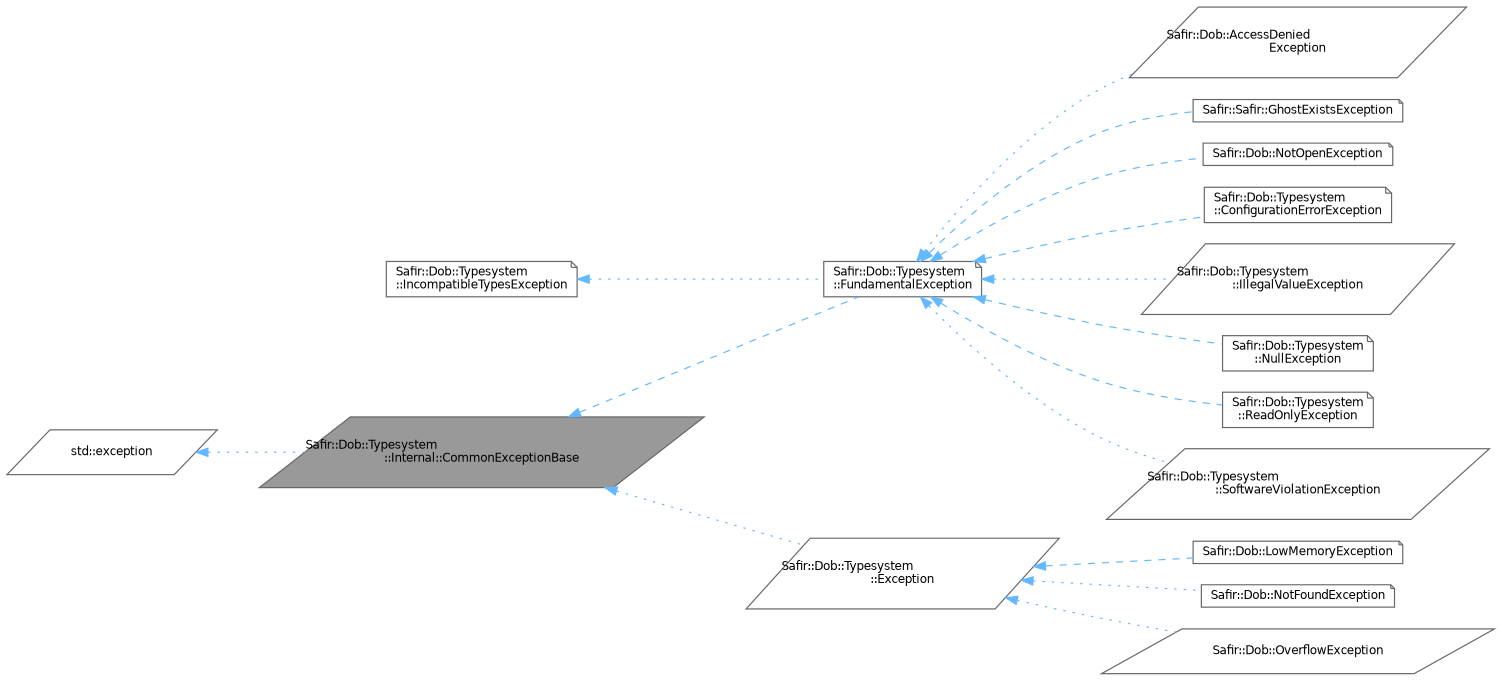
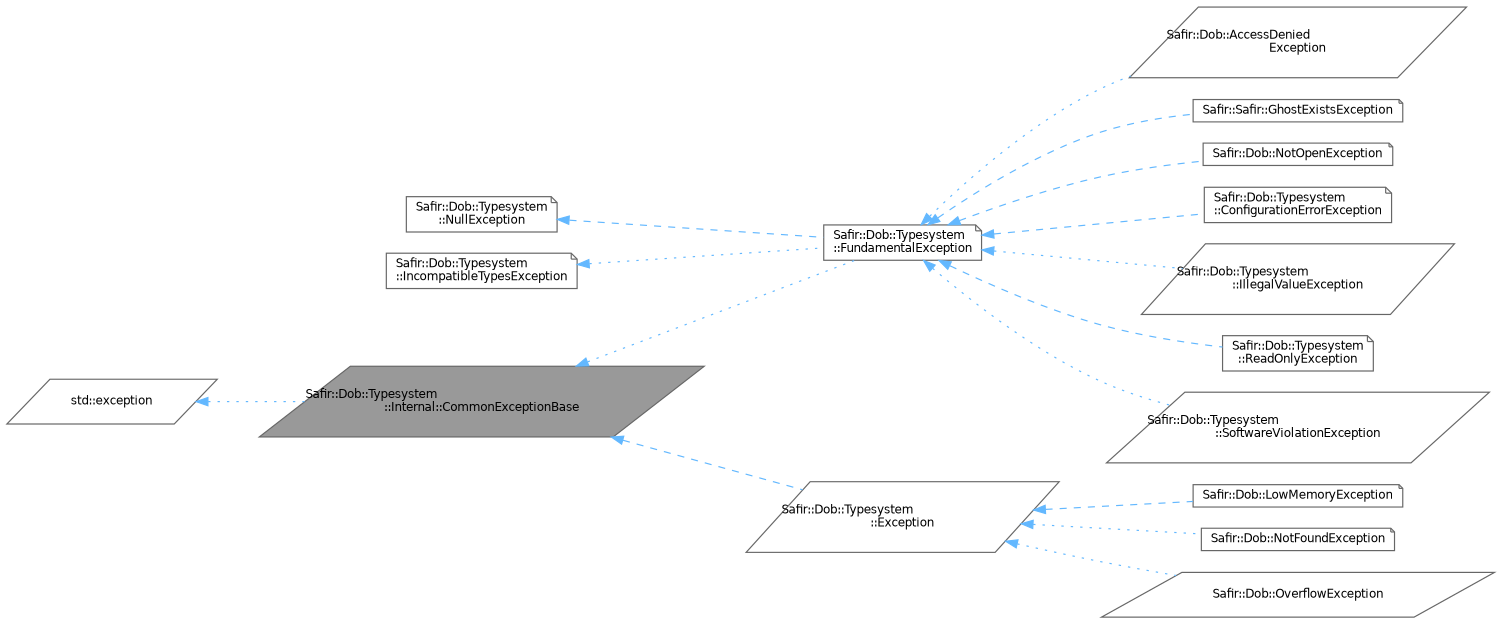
edge "Safir::Dob::Typesystem ::NullException" -> "Safir::Dob::Typesystem ::FundamentalException": reversed
edge "Safir::Dob::Typesystem ::FundamentalException" -> "Safir::Dob::Typesystem ::Internal::CommonExceptionBase": style dashed -> dotted
edge "Safir::Dob::Typesystem ::Exception" -> "Safir::Dob::Typesystem ::Internal::CommonExceptionBase": style dotted -> dashed
